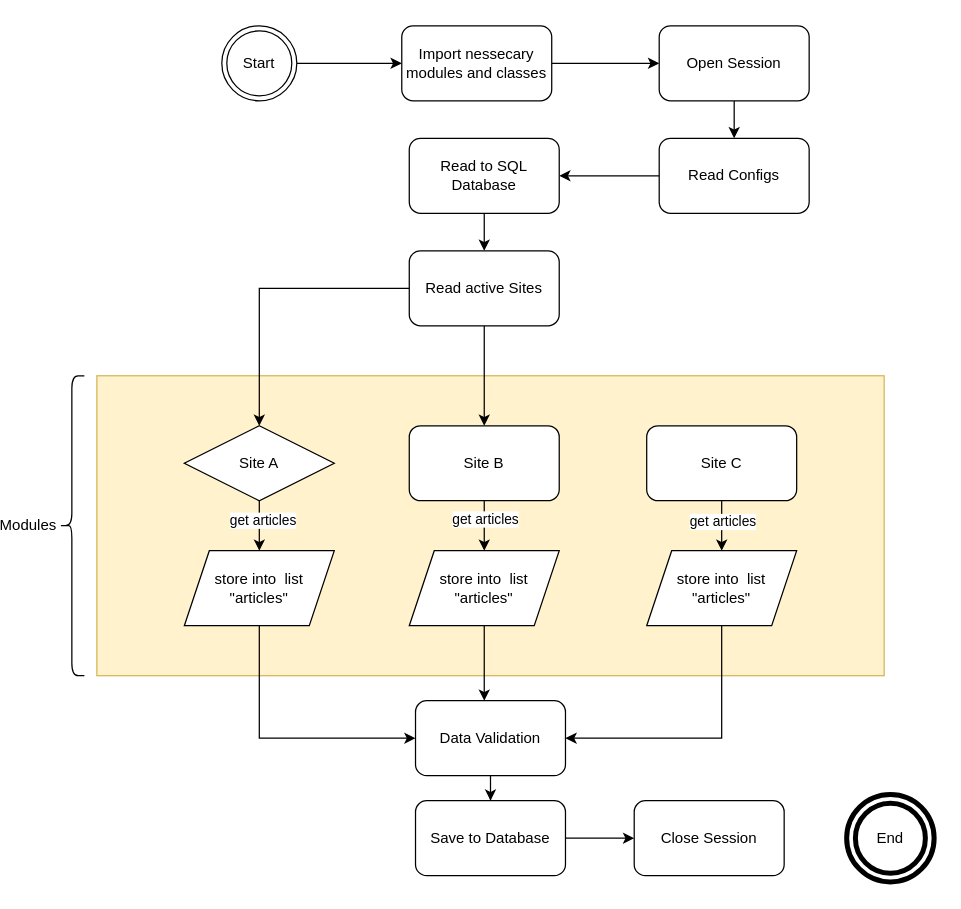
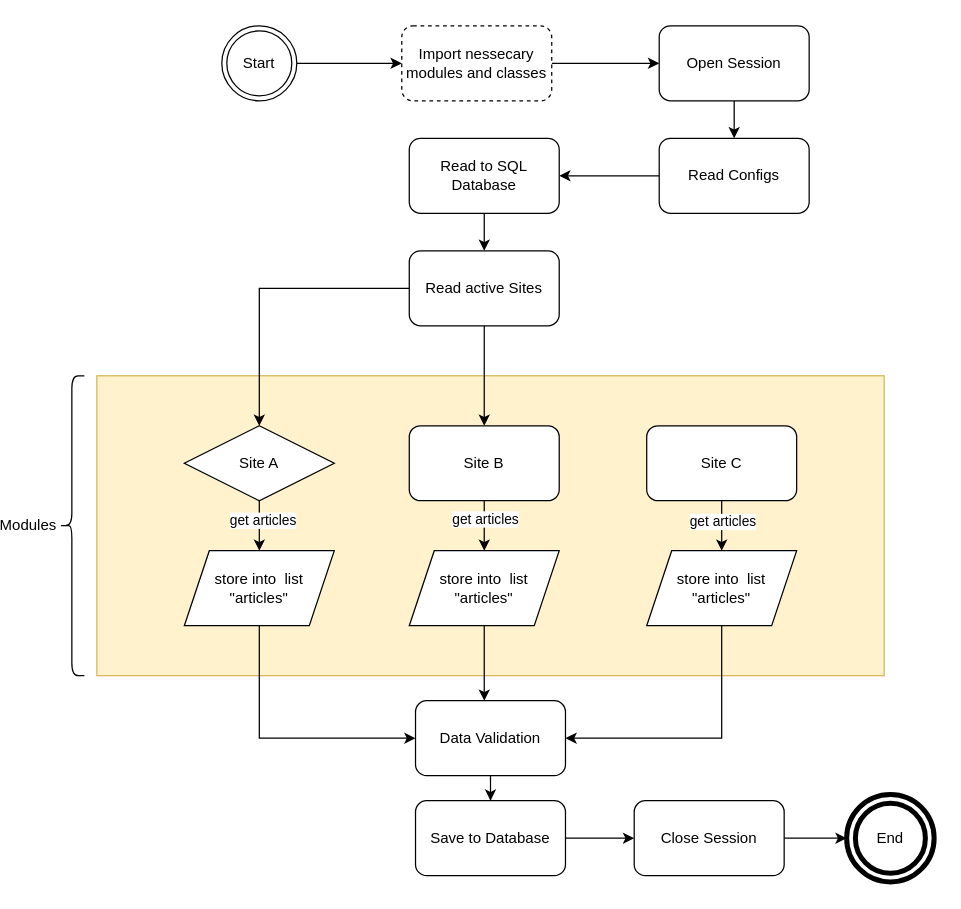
node "Import nessecary modules and classes": style solid -> dashed
edge "Close Session" -> "End": added
